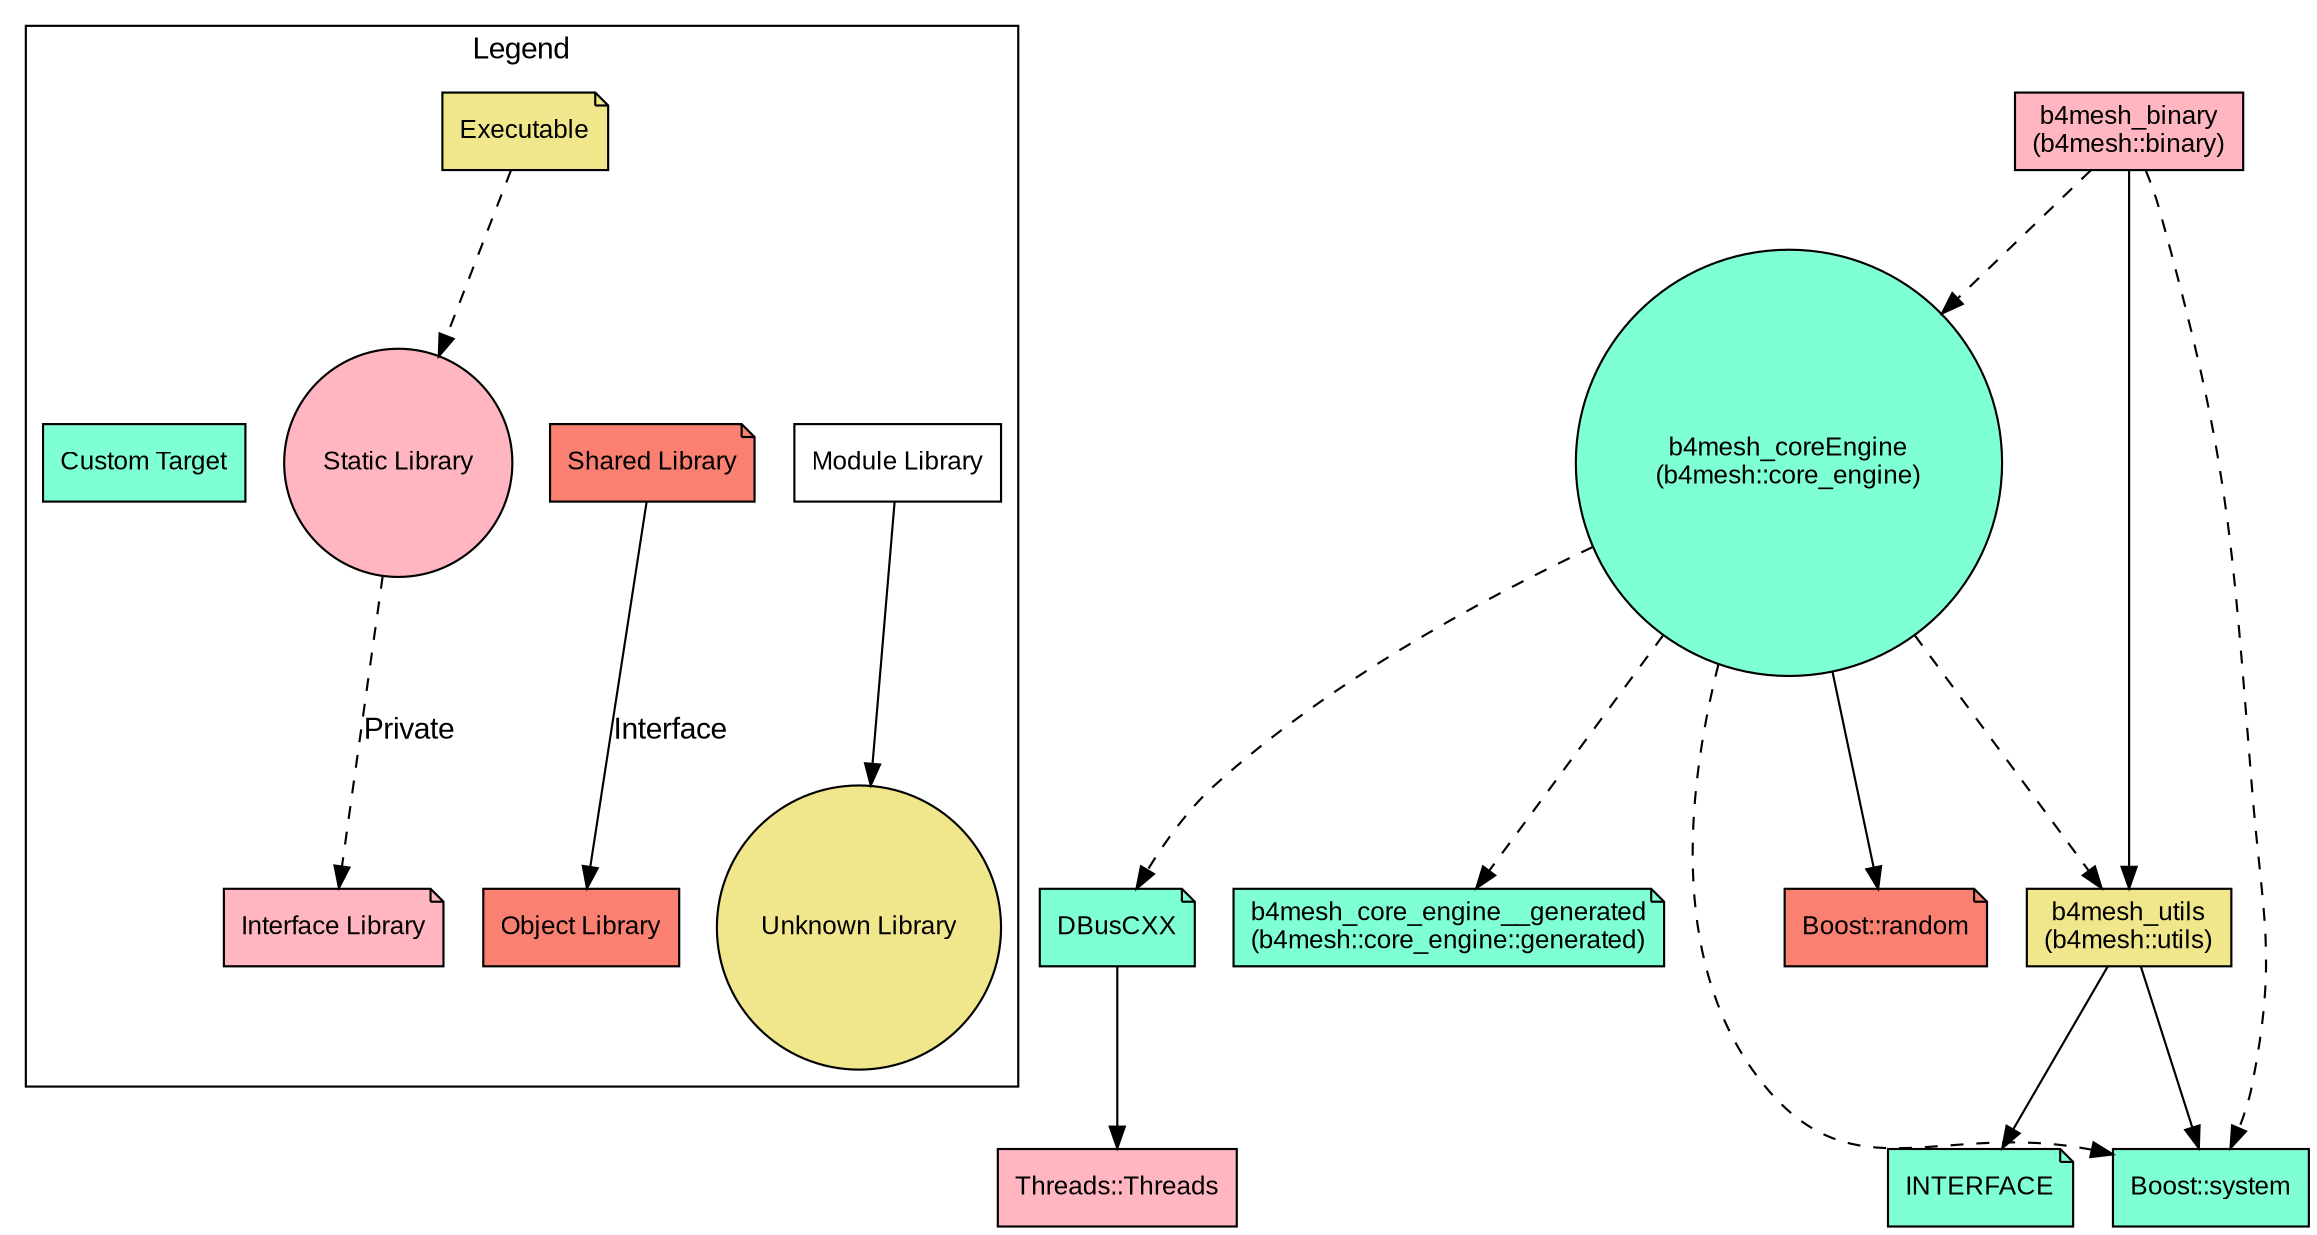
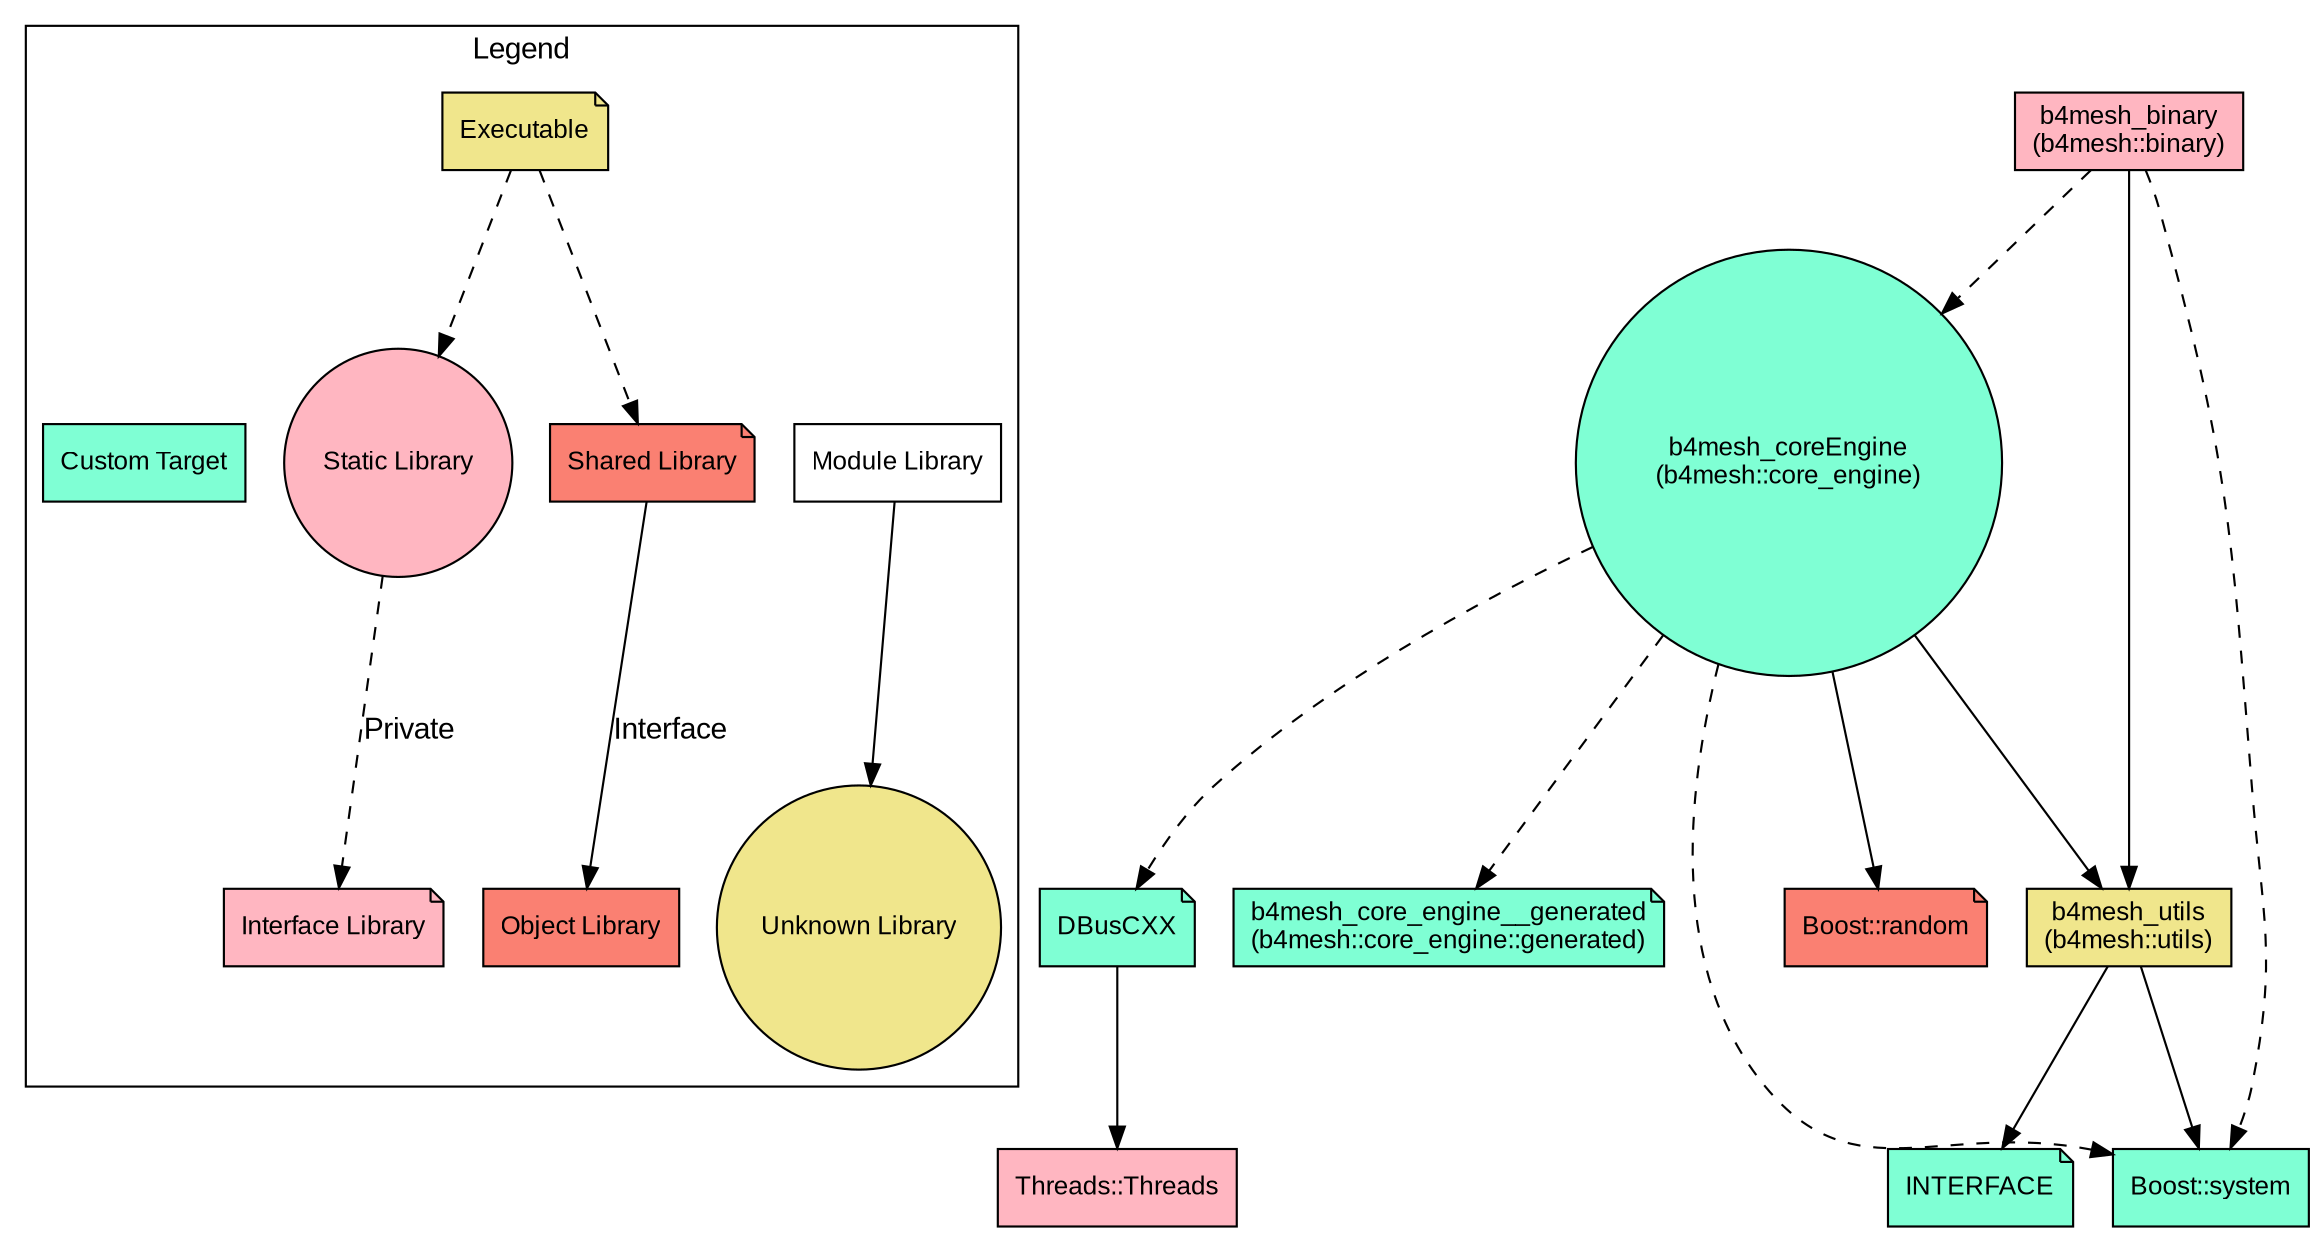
edge "Executable" -> "Shared Library": added
edge "b4mesh_coreEngine (b4mesh::core_engine)" -> "b4mesh_utils (b4mesh::utils)": style dashed -> solid
